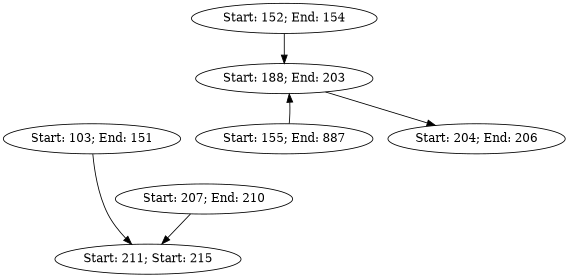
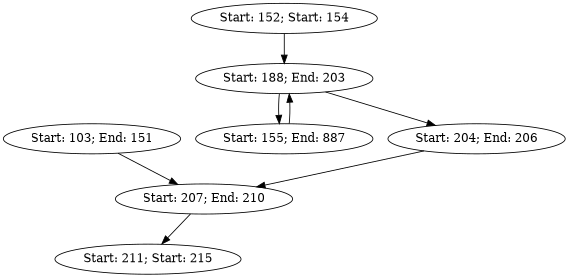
node "Start: 152; End: 154": label "Start: 152; End: 154" -> "Start: 152; Start: 154"
edge "Start: 188; End: 203" -> "Start: 155; End: 887": added
edge "Start: 204; End: 206" -> "Start: 207; End: 210": added
edge "Start: 103; End: 151" -> "Start: 211; Start: 215": now "Start: 103; End: 151" -> "Start: 207; End: 210"
